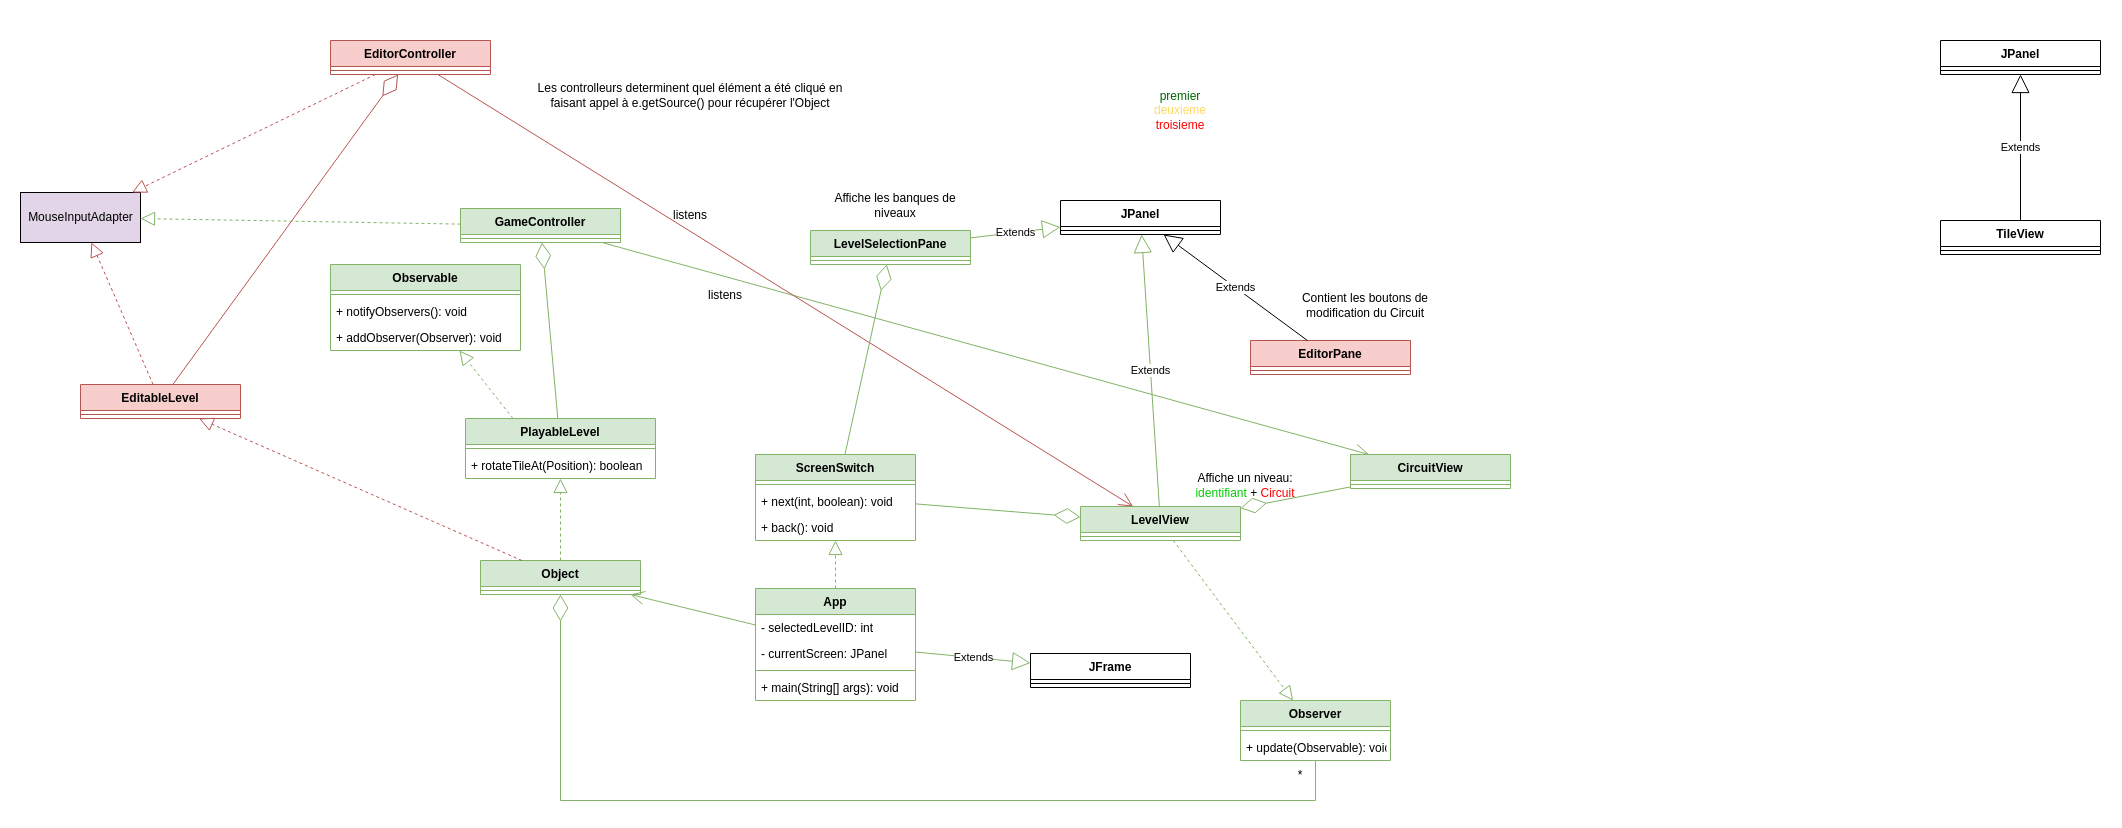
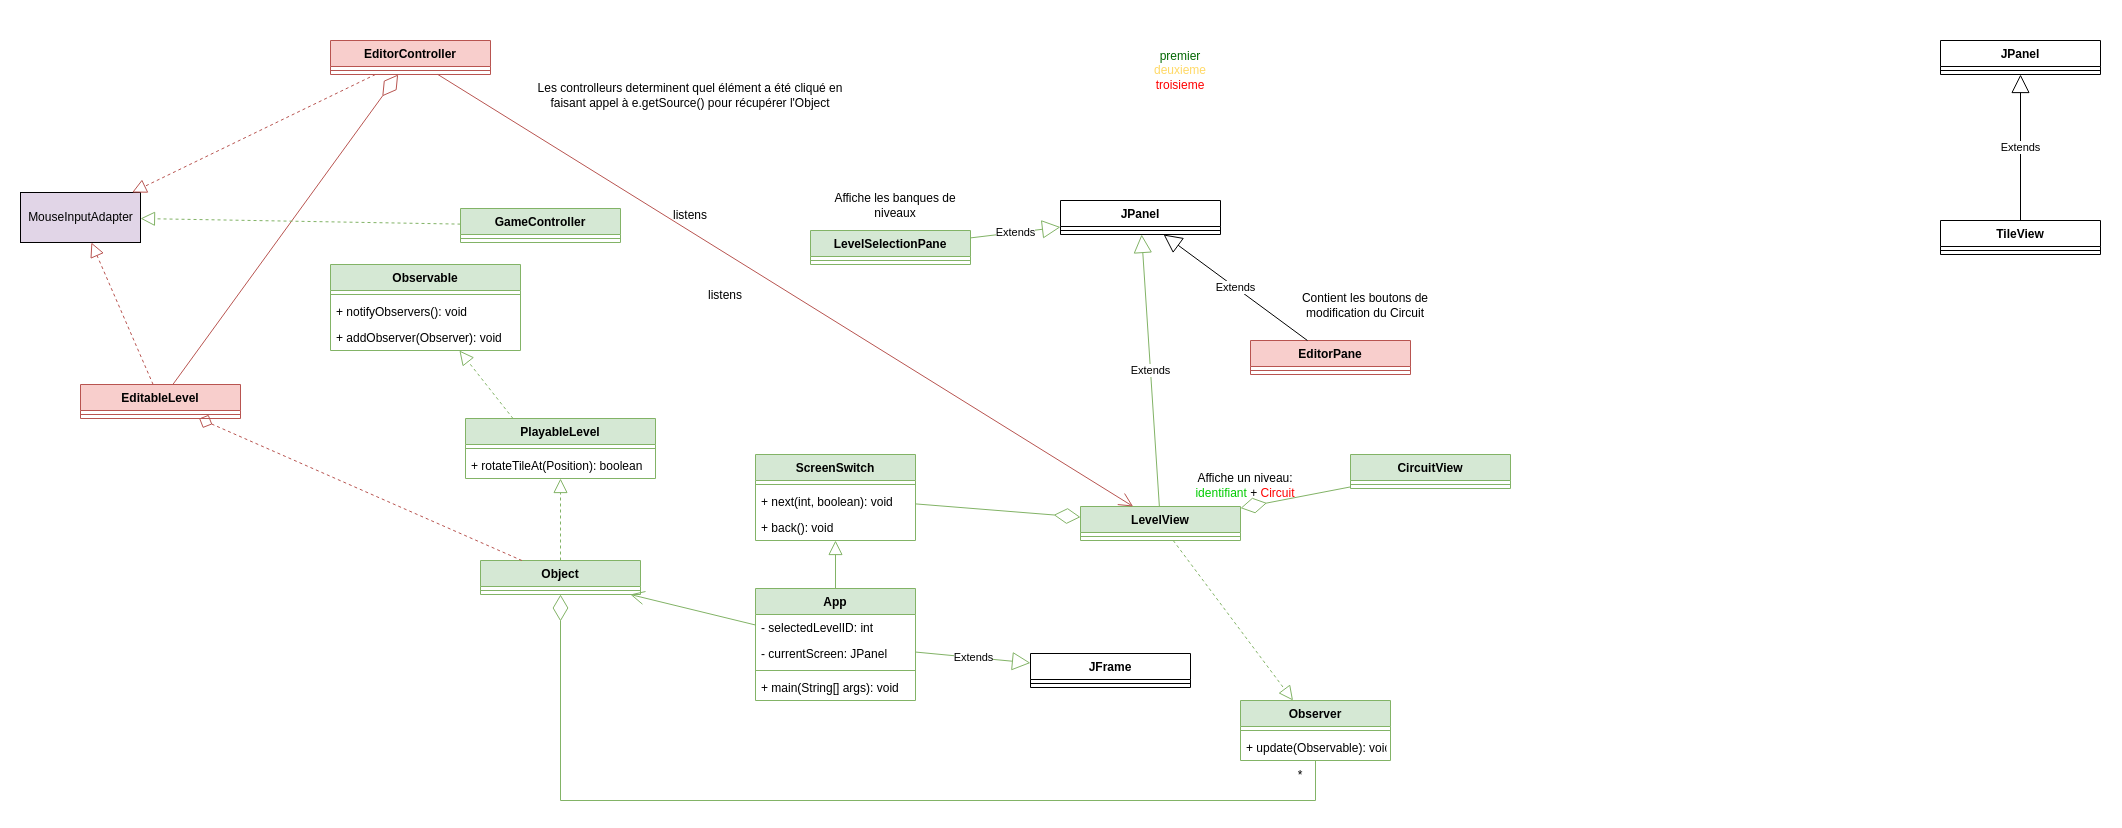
node "premier deuxieme troisieme": moved (1181, 111) -> (1181, 71)
edge "PlayableLevel" -> "GameController": removed
edge "ScreenSwitch" -> "LevelSelectionPane": removed
edge "GameController" -> "CircuitView": removed
edge "Object" -> "EditableLevel": arrowhead block -> diamond
edge "App" -> "ScreenSwitch": style dashed -> solid
